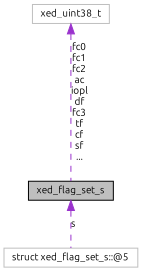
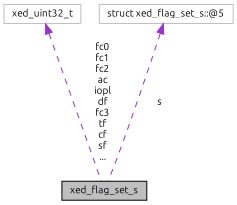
node "xed_uint38_t": label "xed_uint38_t" -> "xed_uint32_t"
edge "struct xed_flag_set_s::@5" -> "xed_flag_set_s": reversed
